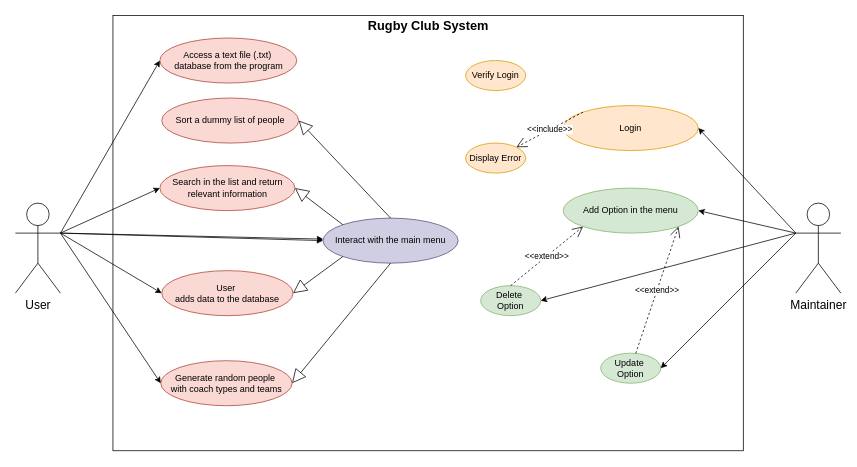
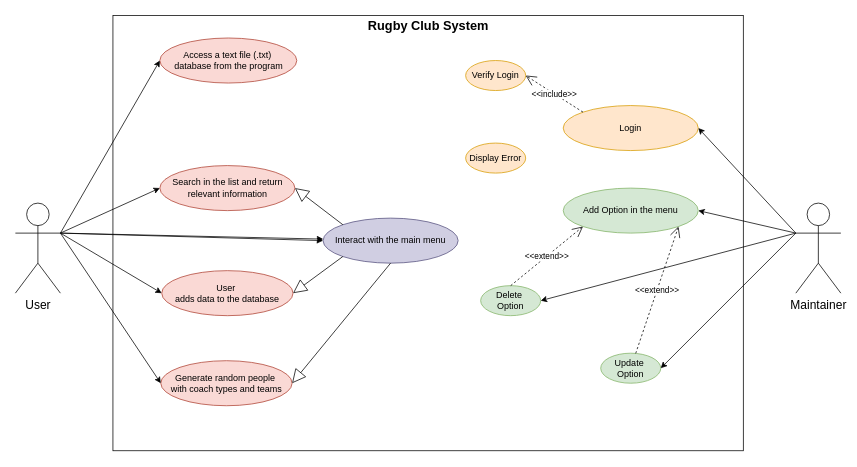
node "Sort a dummy list of people": removed
edge "Login" -> "Display Error": now "Login" -> "Verify Login"
edge "Interact with the main menu" -> "Sort a dummy list of people": removed
